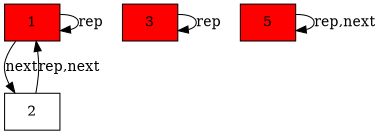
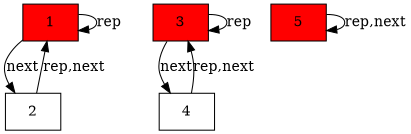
node "4": added
